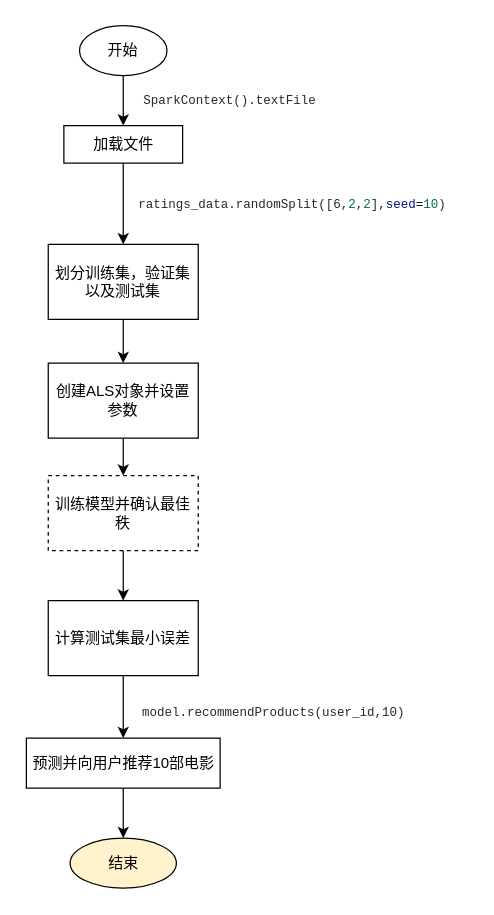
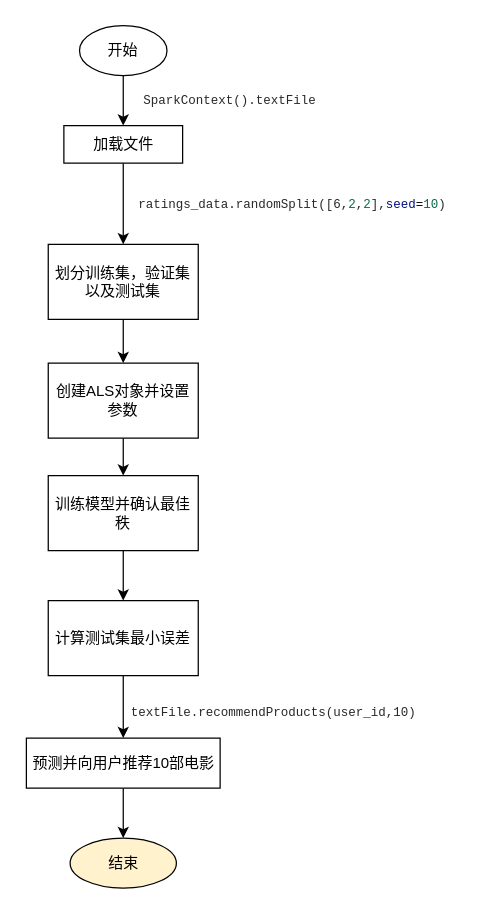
node "训练模型并确认最佳秩": style dashed -> solid
node "model.recommendProducts(user_id,10)": label "model.recommendProducts(user_id,10)" -> "textFile.recommendProducts(user_id,10)"
